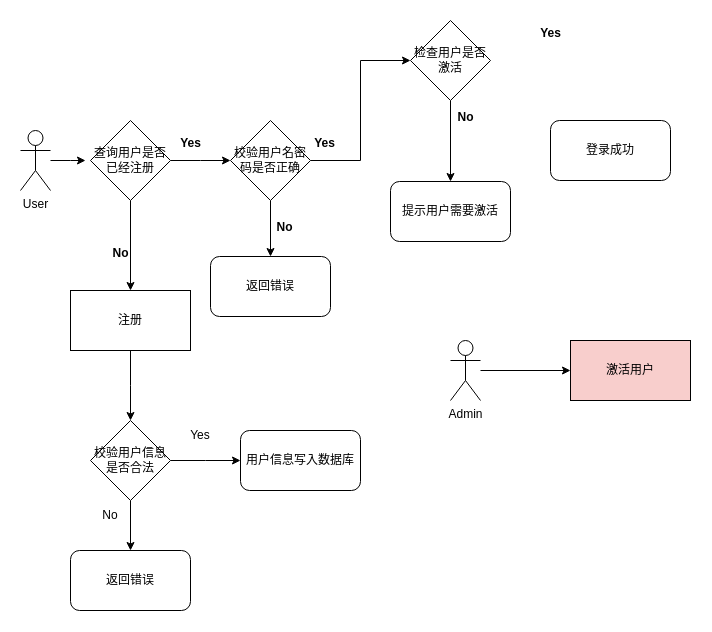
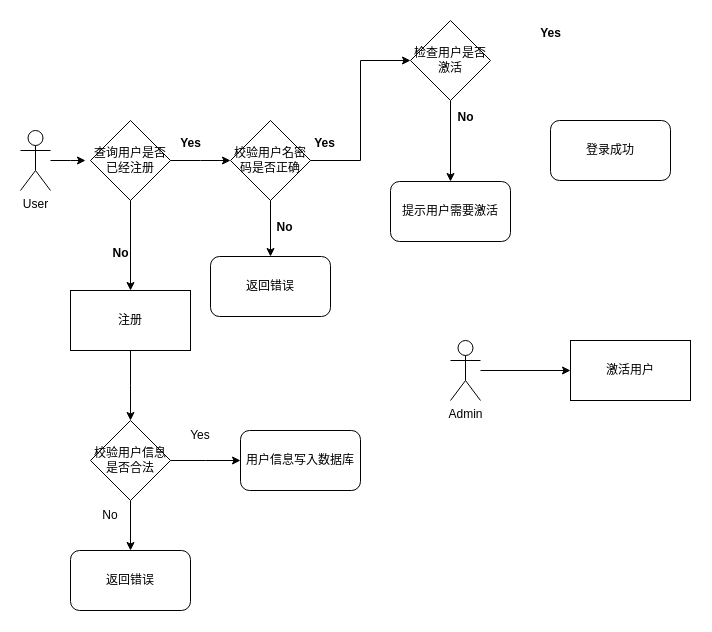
node "激活用户": fillcolor #f8cecc -> #ffffff
